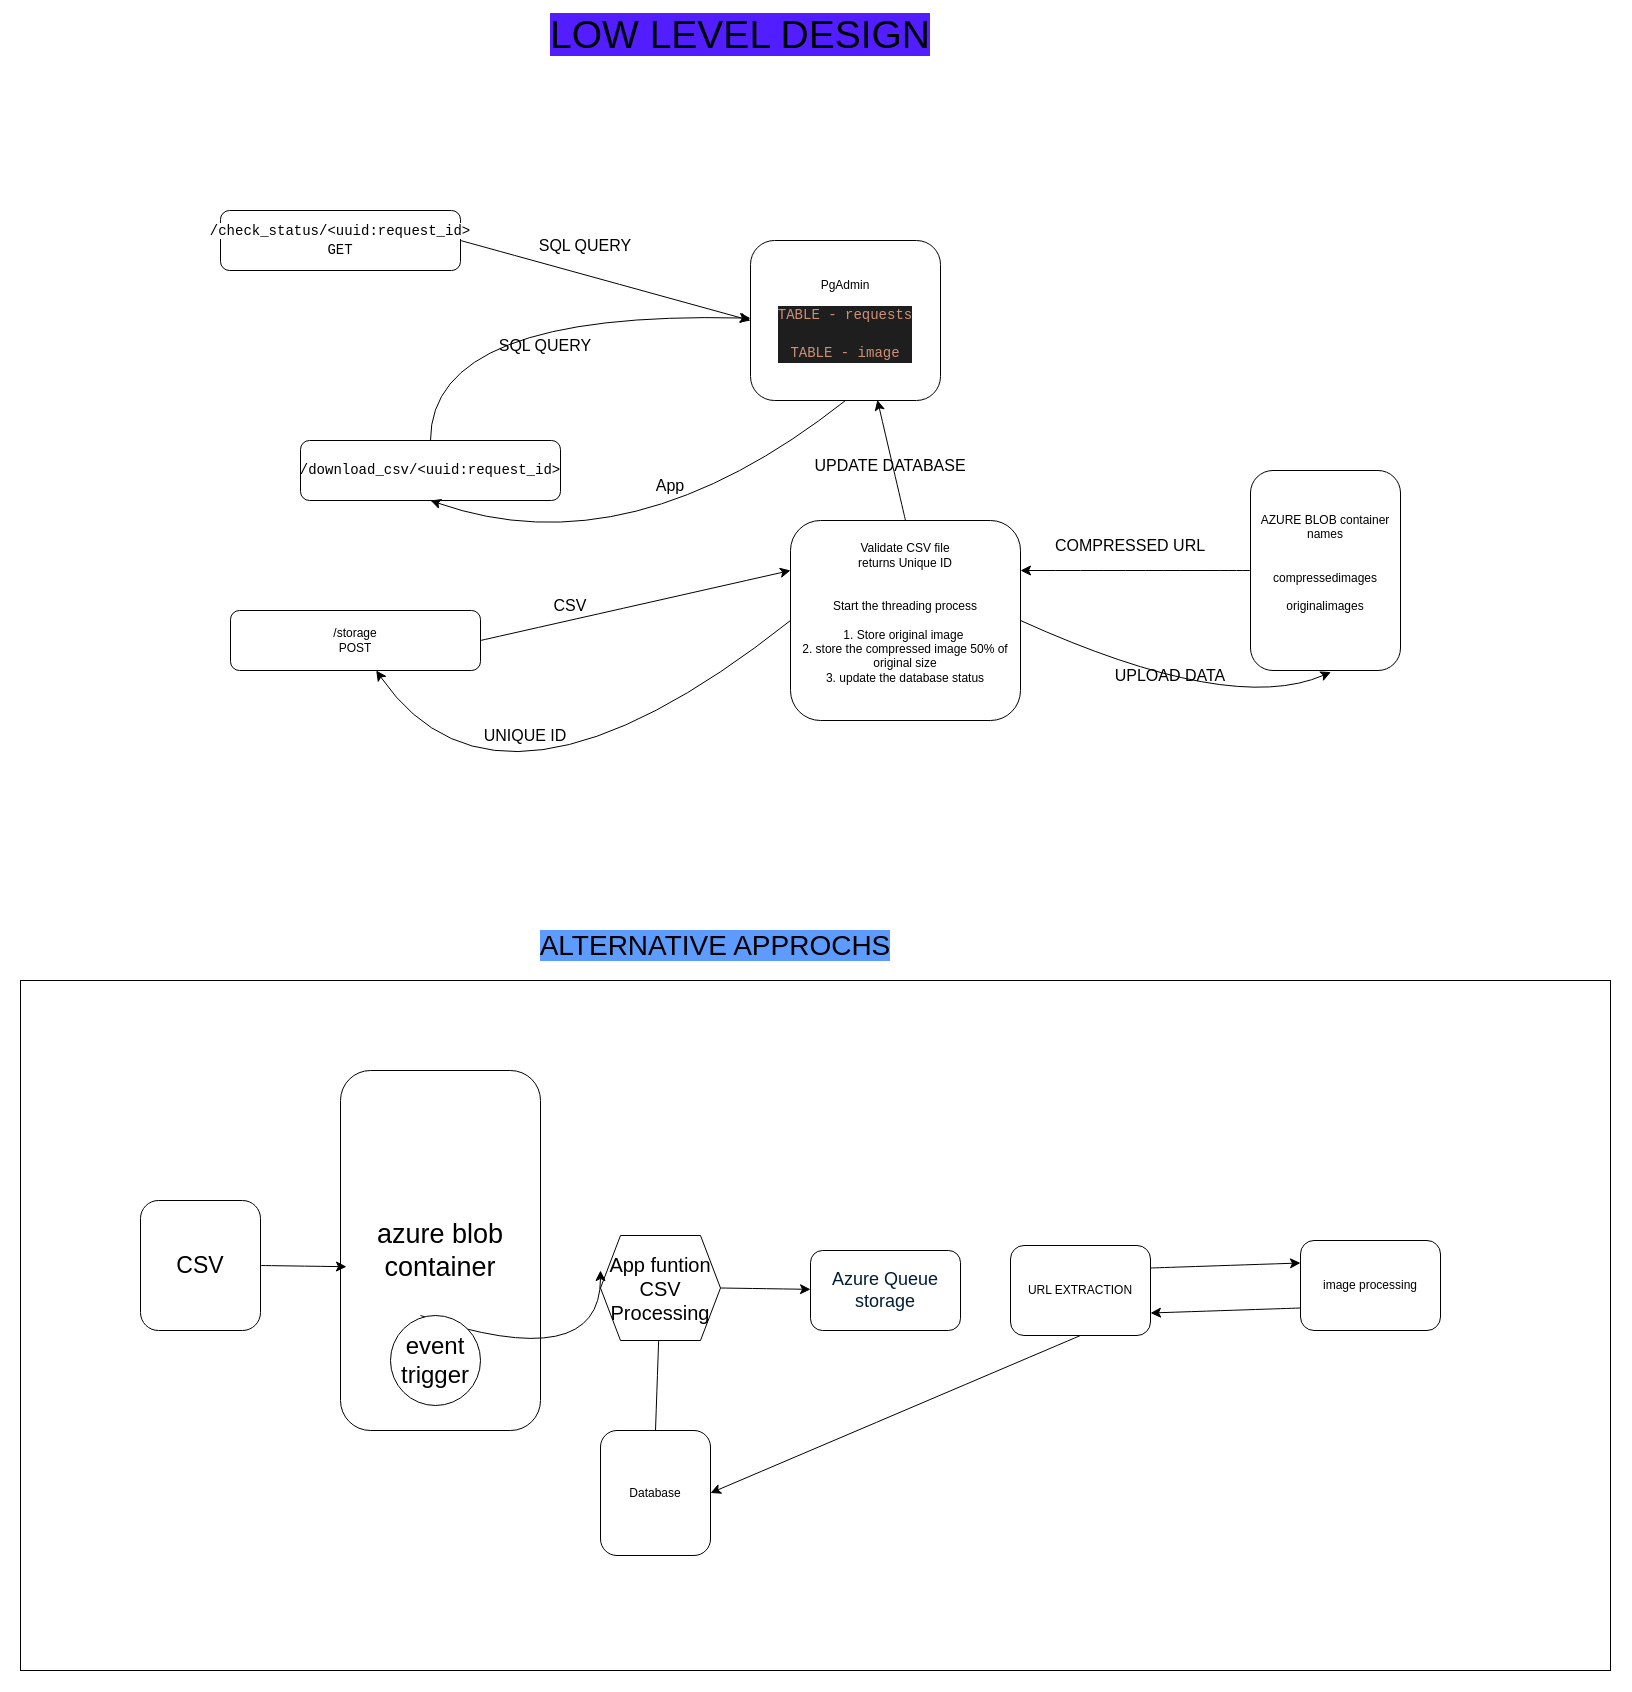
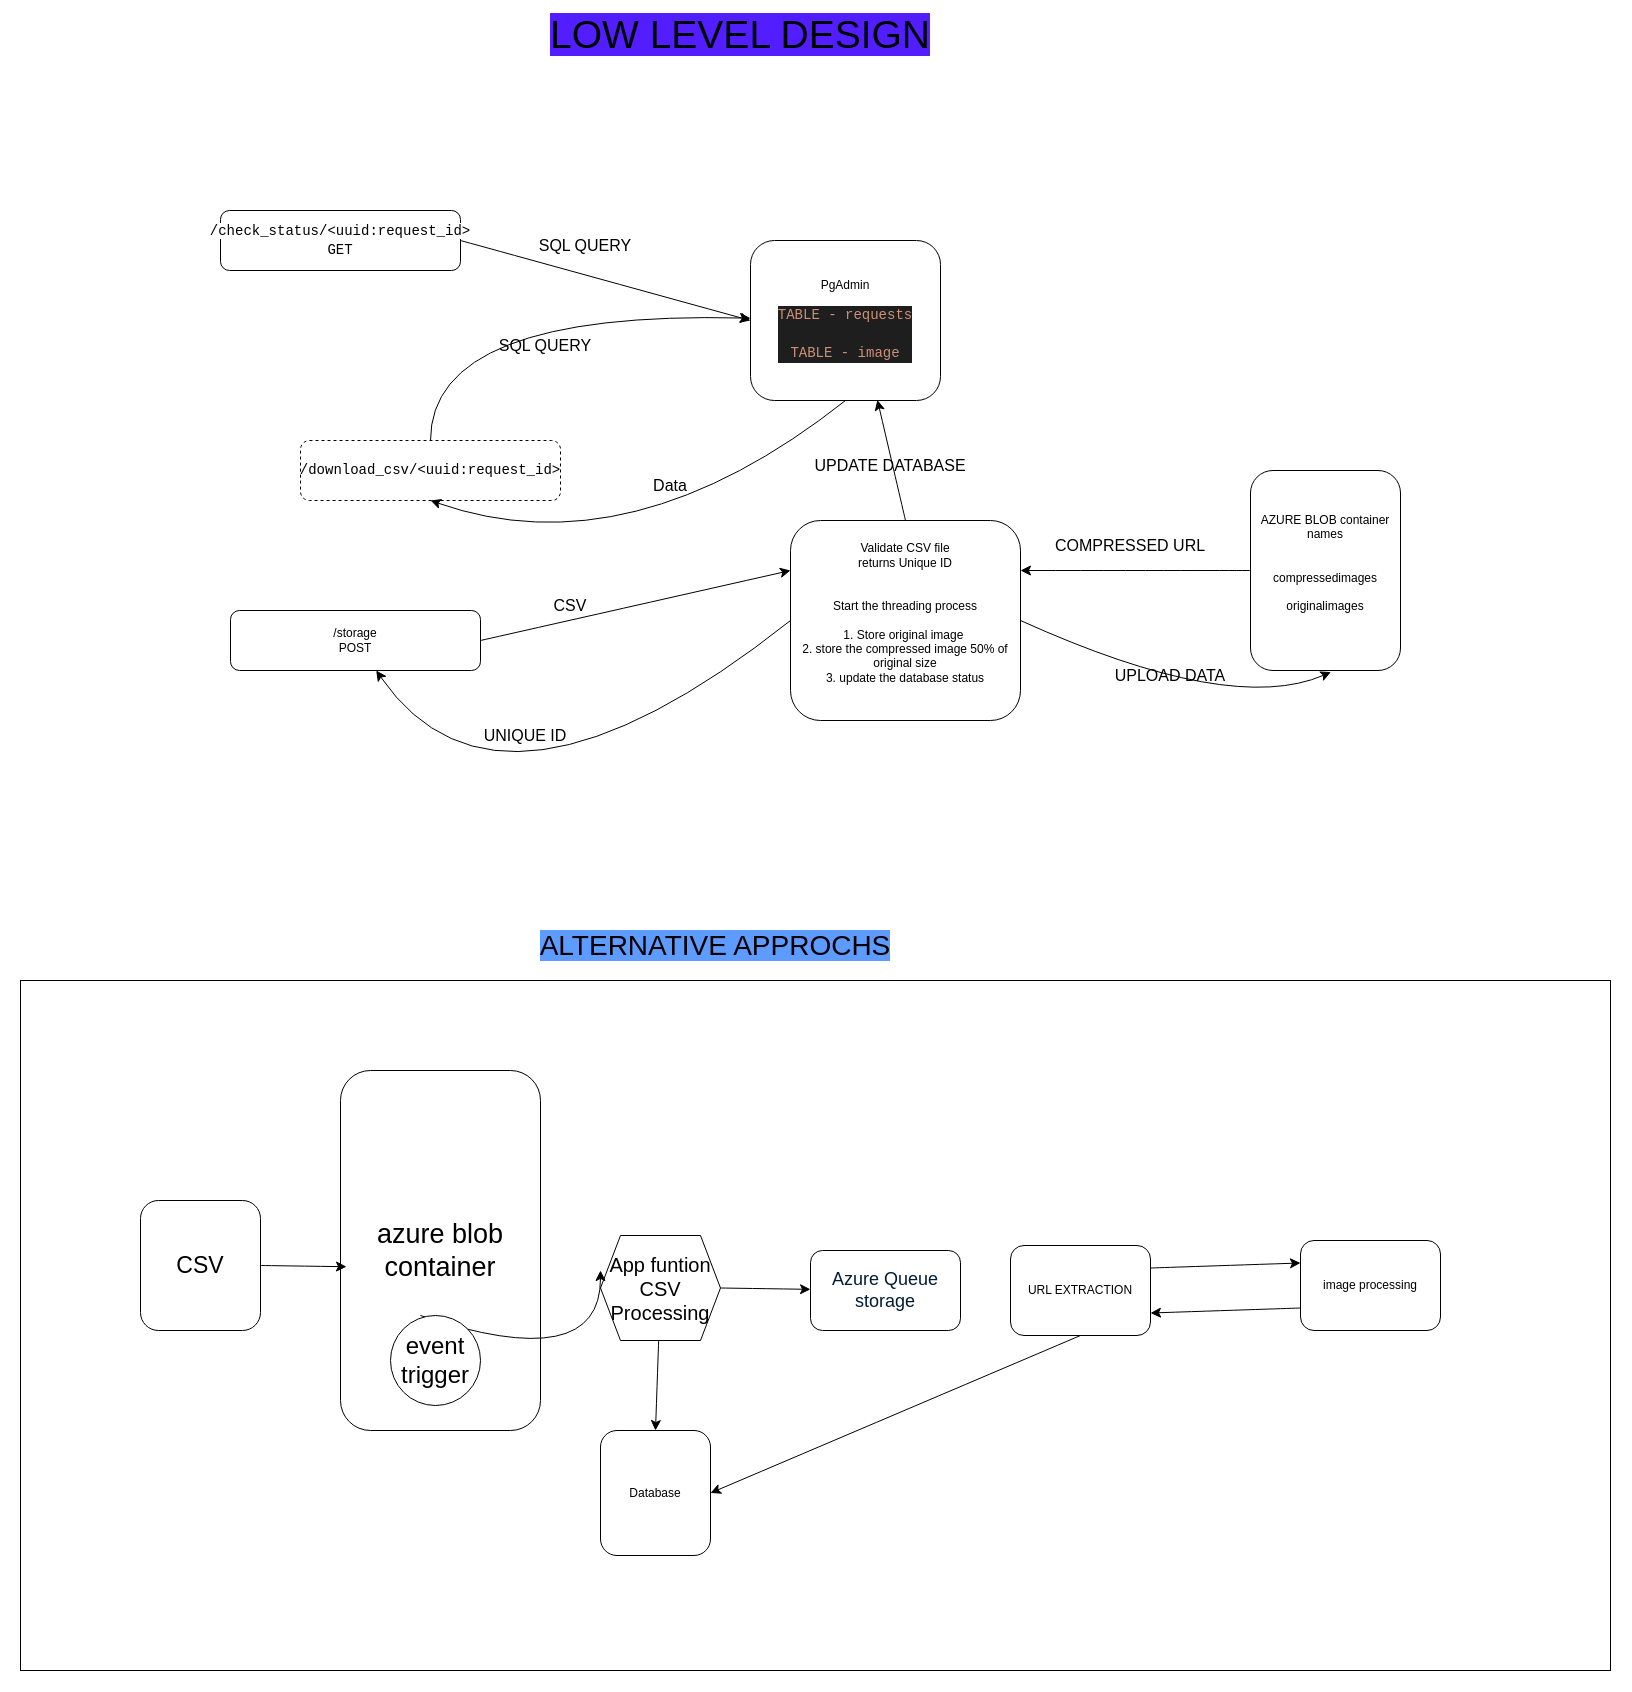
node "/download_csv/<uuid:request_id>": style solid -> dashed
node "App": label "App" -> "Data"
edge "App funtion CSV Processing" -- "Database": arrowhead none -> classic
